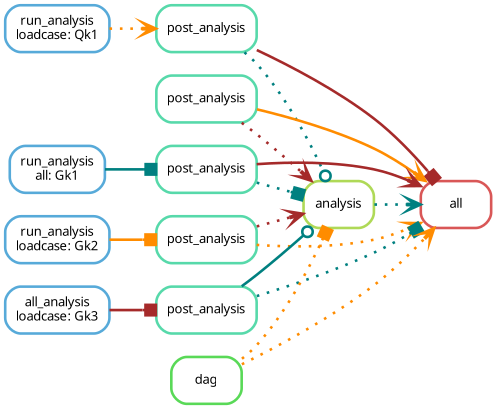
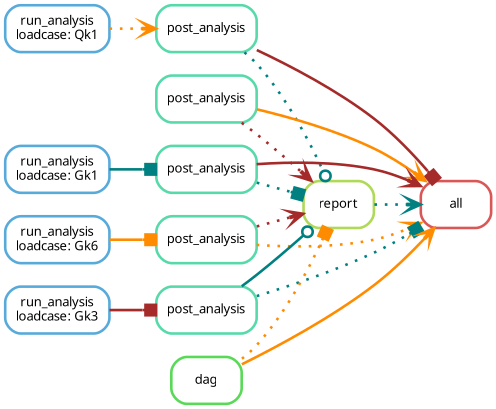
node "run_analysis all: Gk1": label "run_analysis all: Gk1" -> "run_analysis loadcase: Gk1"
node "analysis": label "analysis" -> "report"
node "run_analysis loadcase: Gk2": label "run_analysis loadcase: Gk2" -> "run_analysis loadcase: Gk6"
edge "dag" -> "all": style dotted -> solid
node "all_analysis loadcase: Gk3": label "all_analysis loadcase: Gk3" -> "run_analysis loadcase: Gk3"
